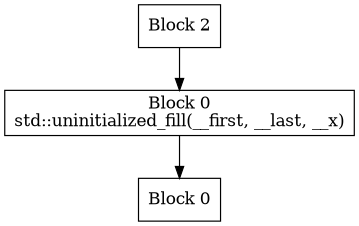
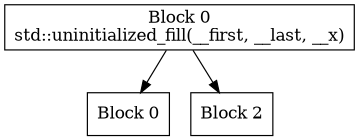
edge "Block 2" -> "Block 0 std::uninitialized_fill(__first, __last, __x)": reversed
